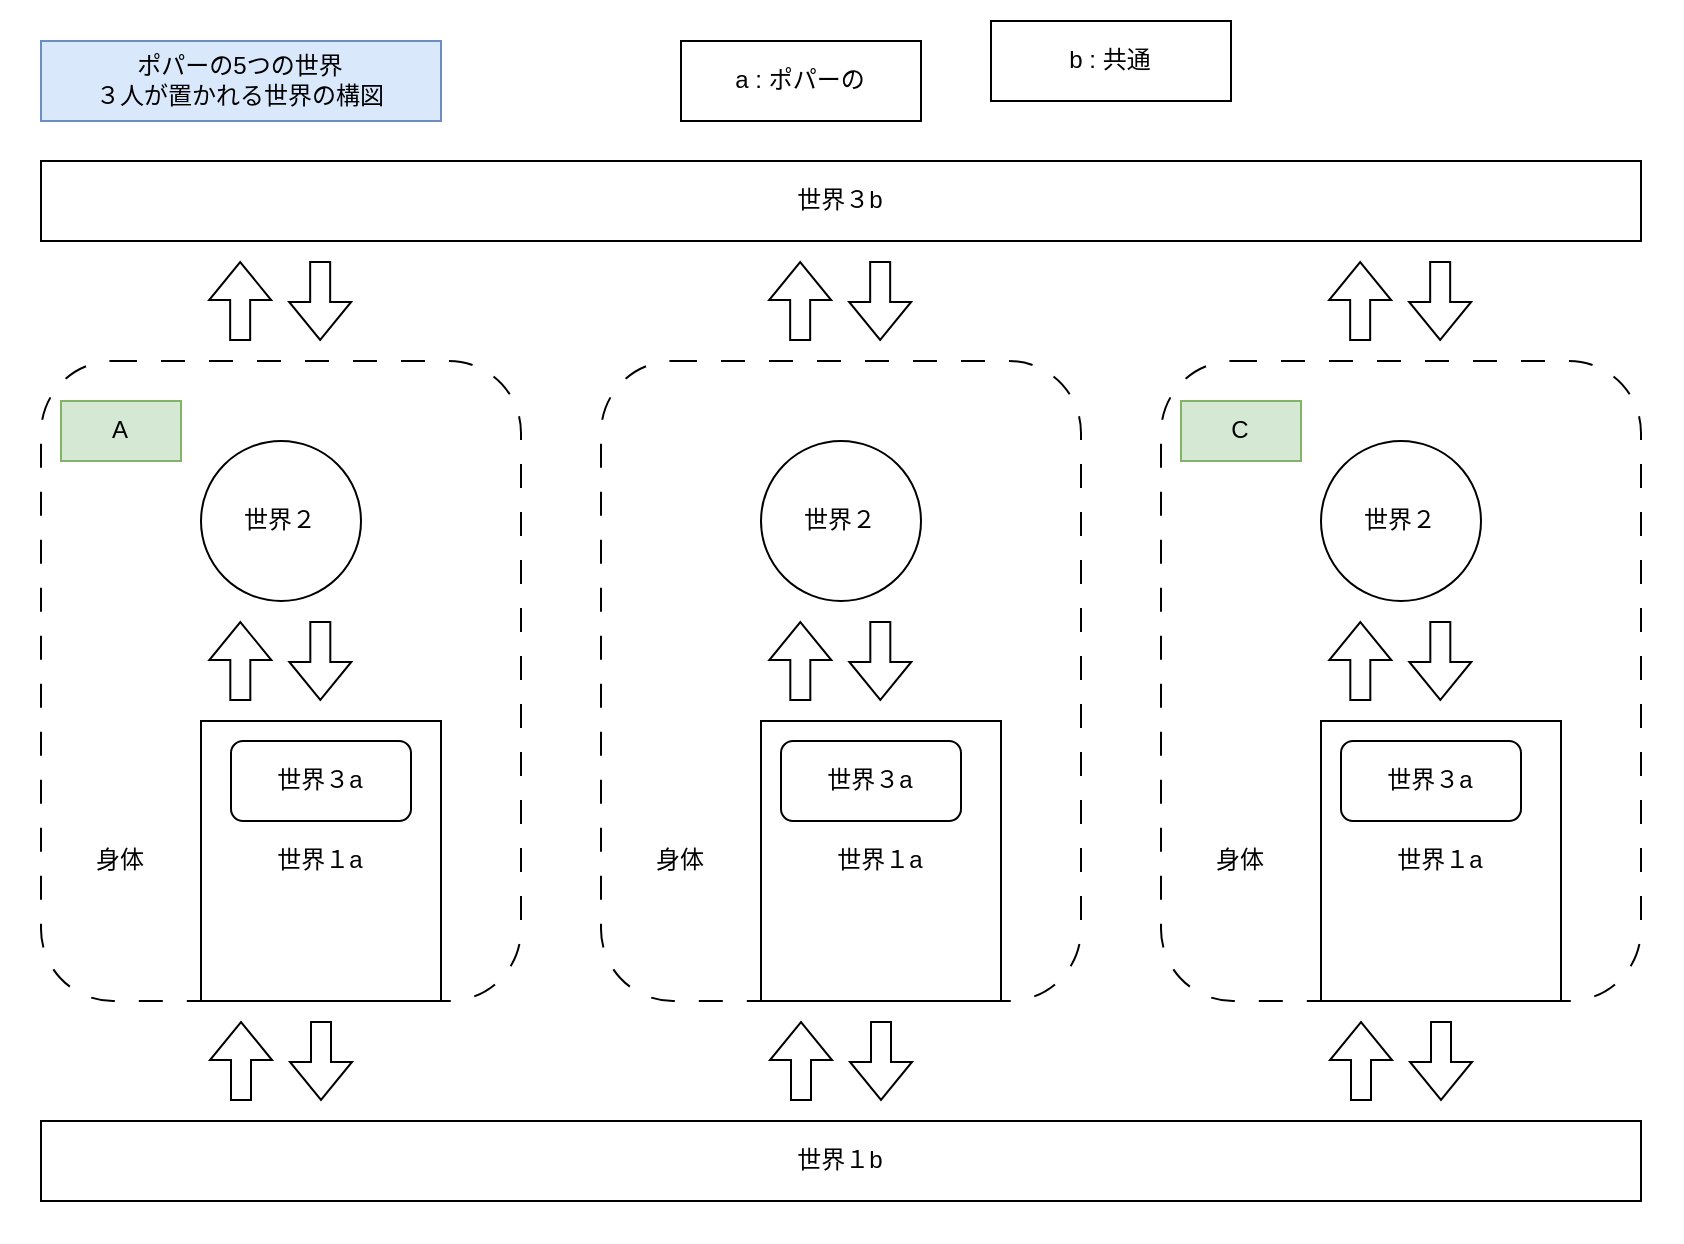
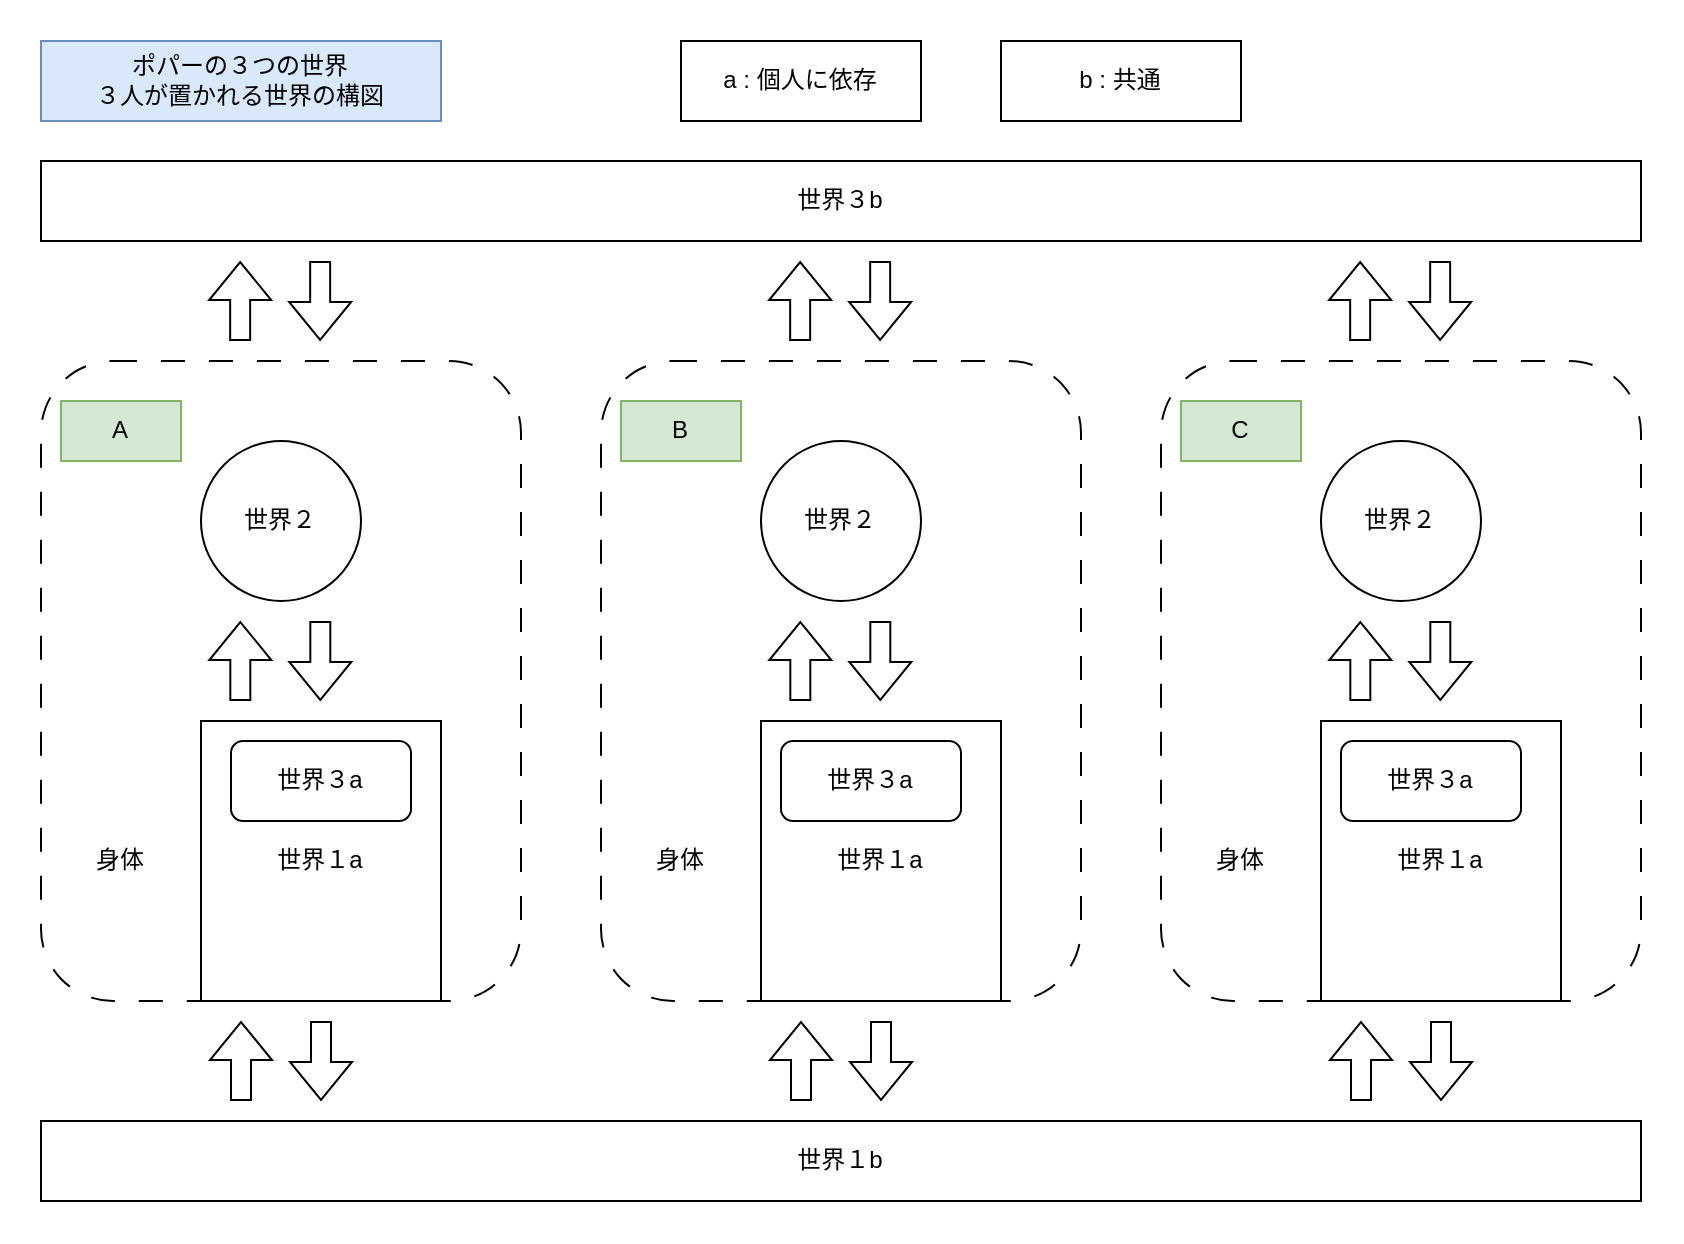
node "b : 共通": moved (1111, 61) -> (1121, 81)
node "ポパーの5つの世界 ３人が置かれる世界の構図": label "ポパーの5つの世界 ３人が置かれる世界の構図" -> "ポパーの３つの世界 ３人が置かれる世界の構図"
node "a : ポパーの": label "a : ポパーの" -> "a : 個人に依存"
node "B": added
